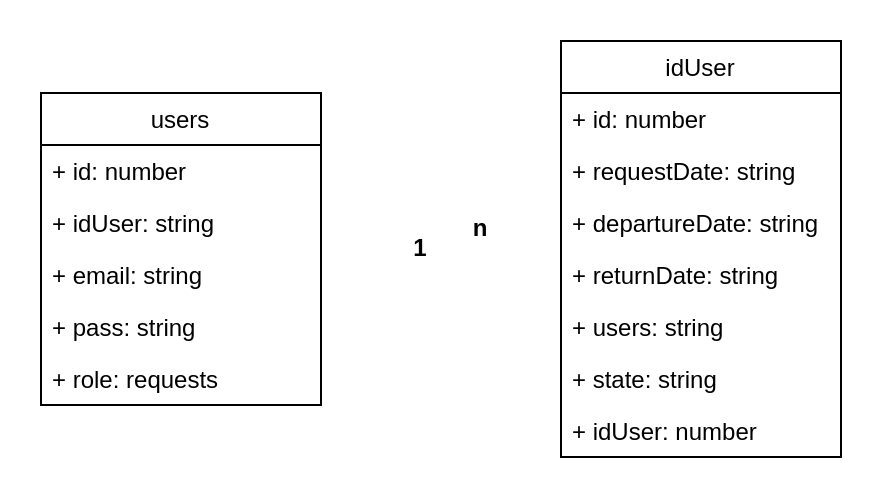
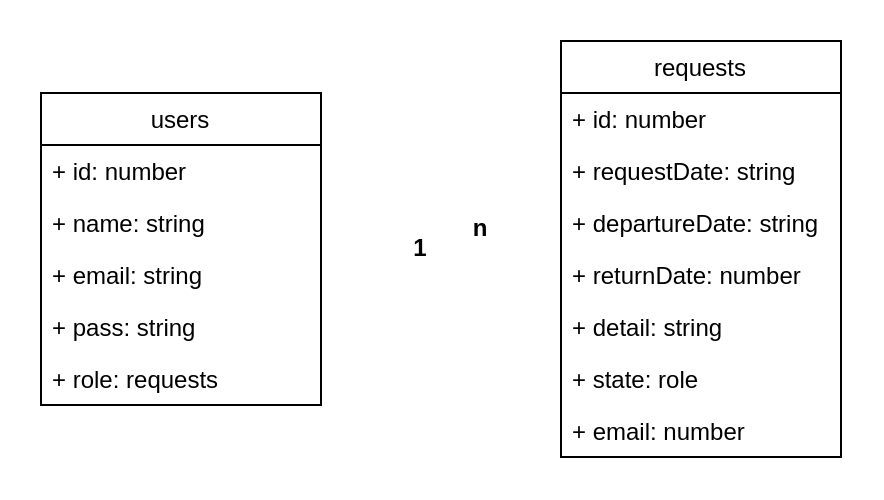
node "idUser": label "idUser" -> "requests"
node "+ idUser: string": label "+ idUser: string" -> "+ name: string"
node "+ returnDate: string": label "+ returnDate: string" -> "+ returnDate: number"
node "+ users: string": label "+ users: string" -> "+ detail: string"
node "+ state: string": label "+ state: string" -> "+ state: role"
node "+ idUser: number": label "+ idUser: number" -> "+ email: number"
